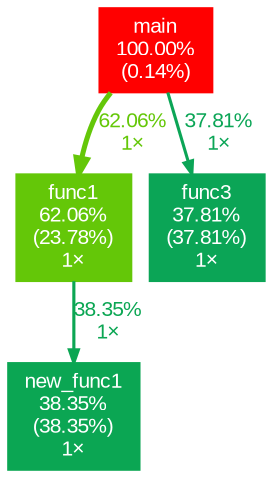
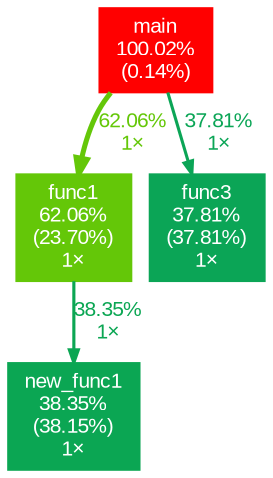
node "main 100.00% (0.14%)": label "main 100.00% (0.14%)" -> "main 100.02% (0.14%)"
node "func1 62.06% (23.78%) 1×": label "func1 62.06% (23.78%) 1×" -> "func1 62.06% (23.70%) 1×"
node "new_func1 38.35% (38.35%) 1×": label "new_func1 38.35% (38.35%) 1×" -> "new_func1 38.35% (38.15%) 1×"
